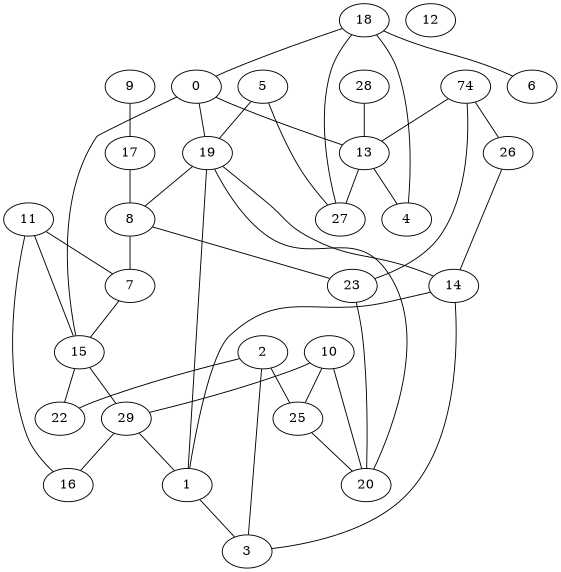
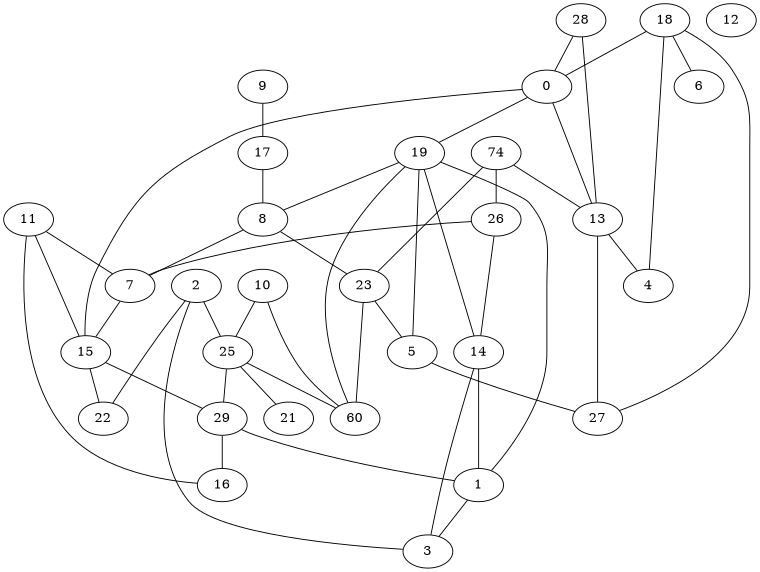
edge "28" -- "0": added
edge "26" -- "7": added
edge "23" -- "5": added
edge "10" -- "29": now "25" -- "29"
node "21": added
node "20": label "20" -> "60"
